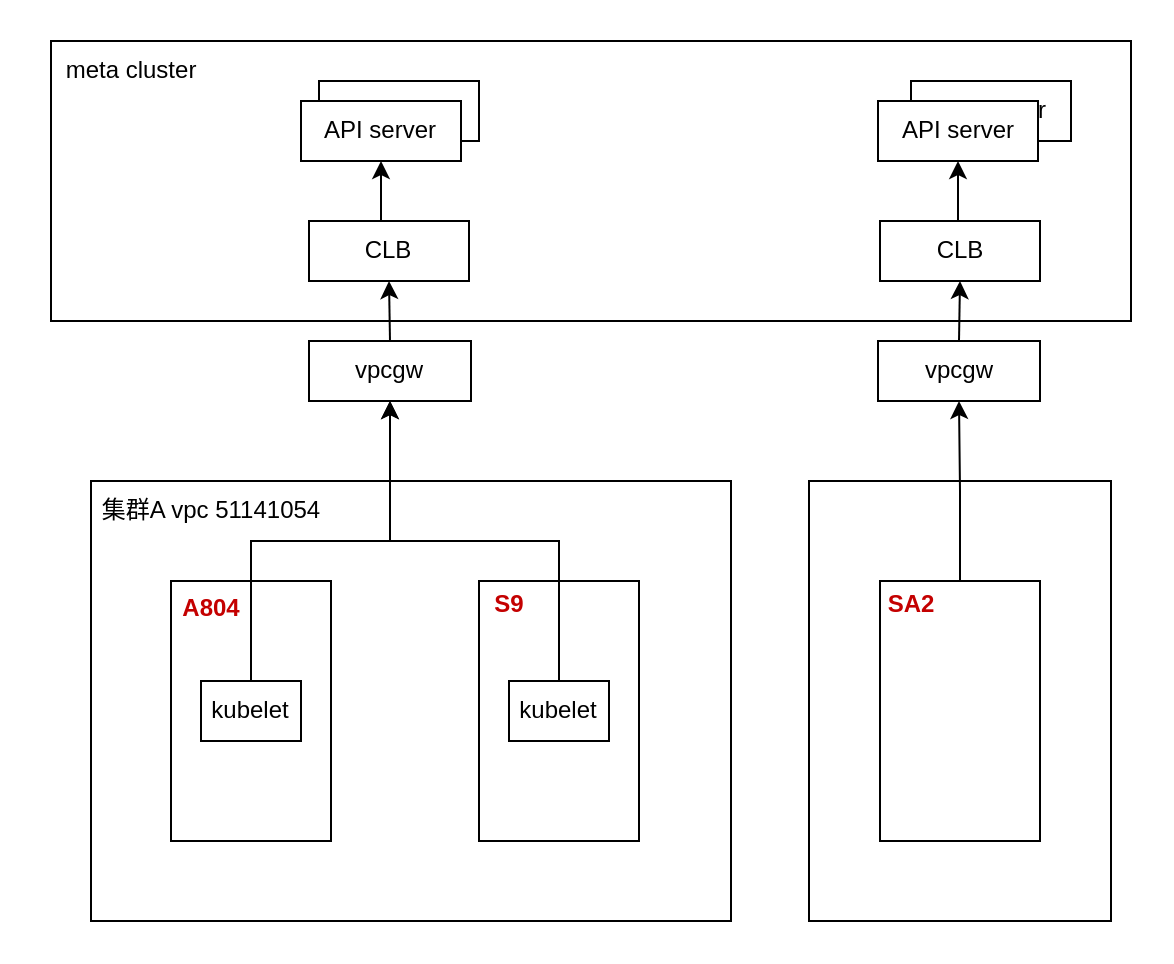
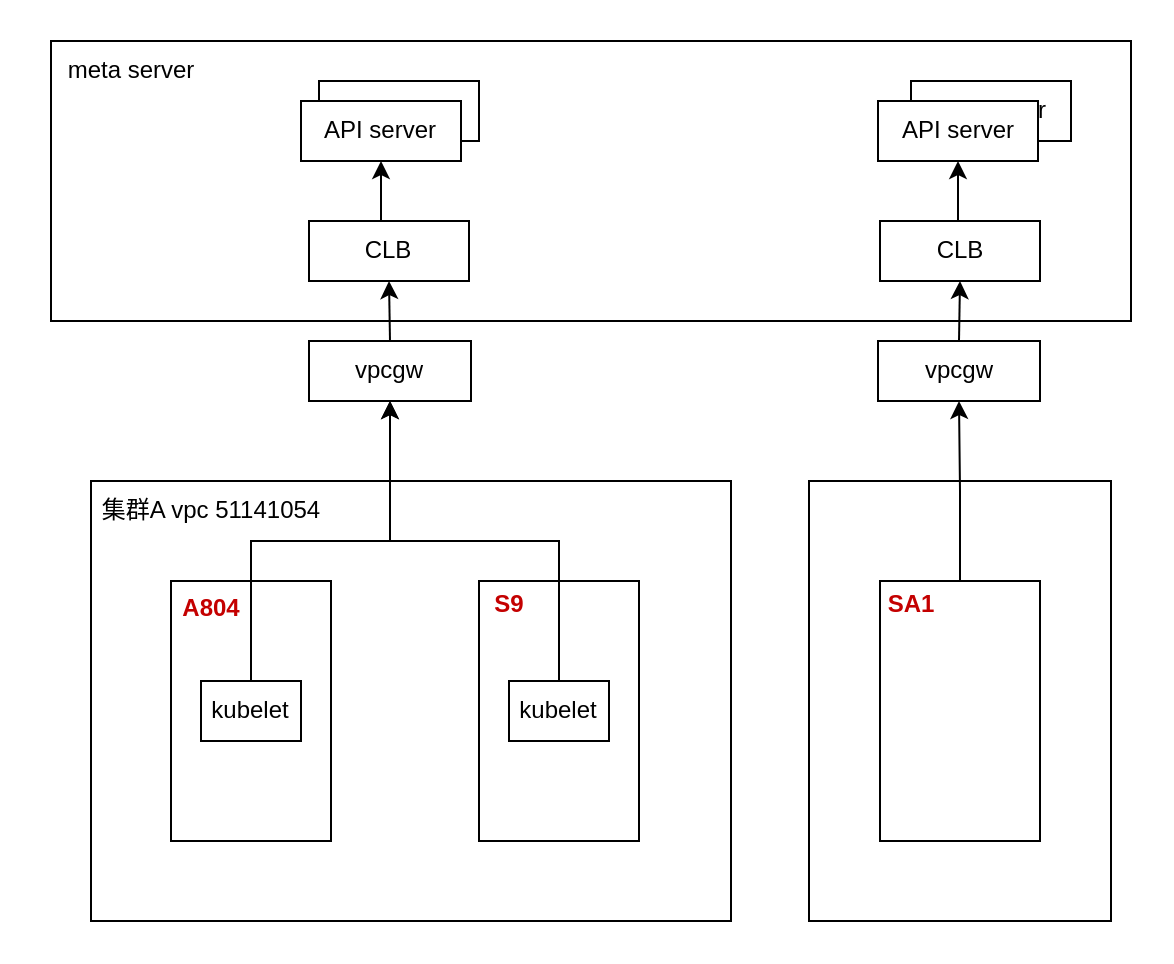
node "meta cluster": label "meta cluster" -> "meta server"
node "SA2": label "SA2" -> "SA1"
